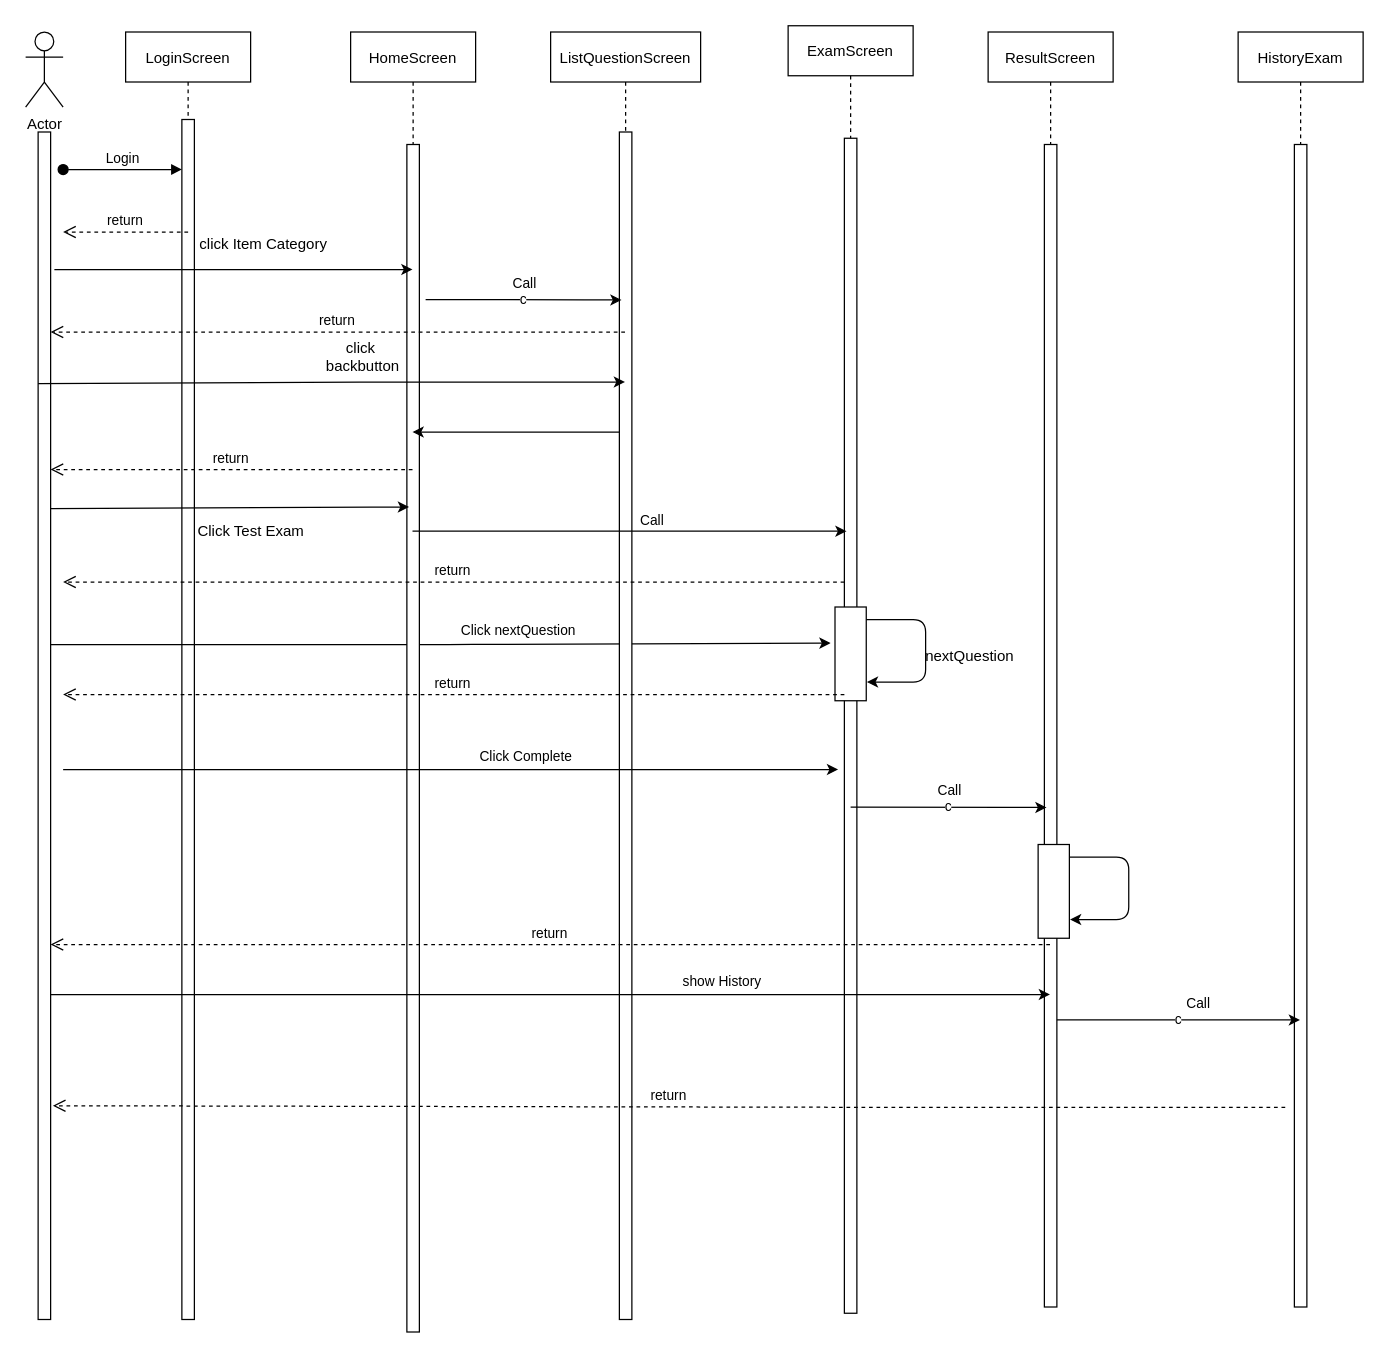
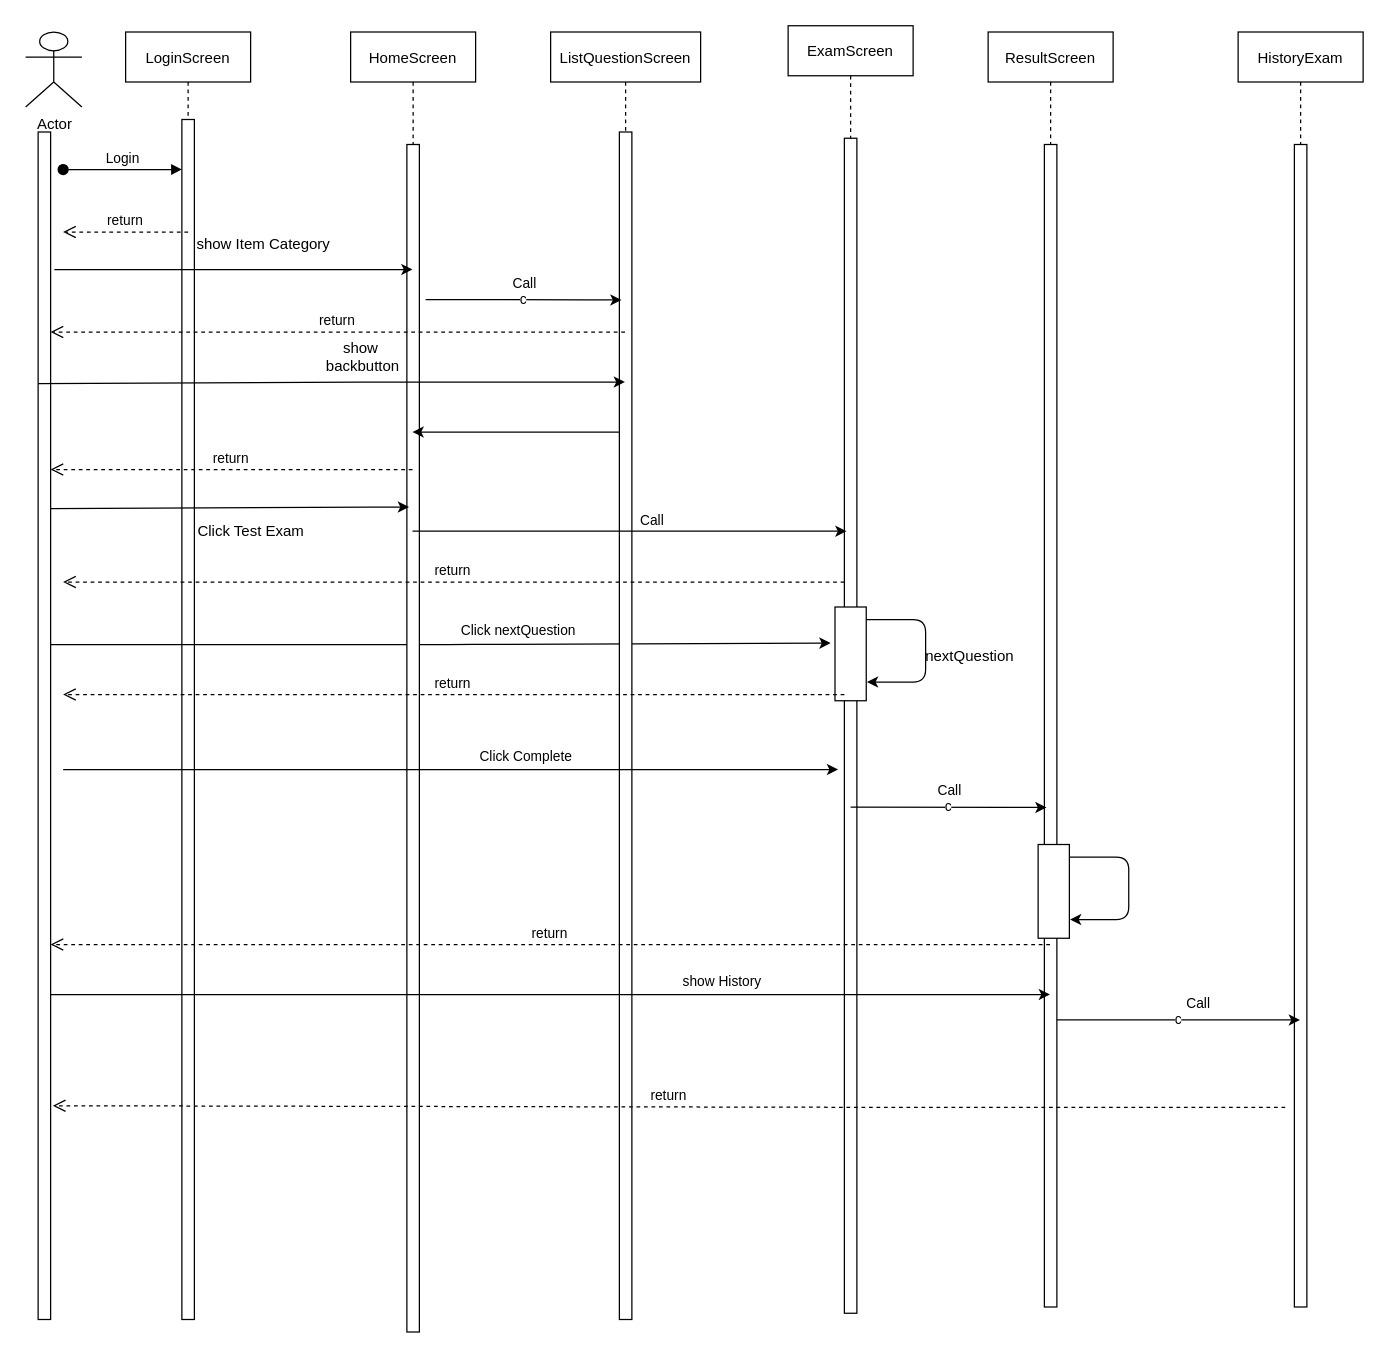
node "Actor": size 38x75 -> 56x75
node "click Item Category": label "click Item Category" -> "show Item Category"
node "click backbutton": label "click backbutton" -> "show backbutton"
